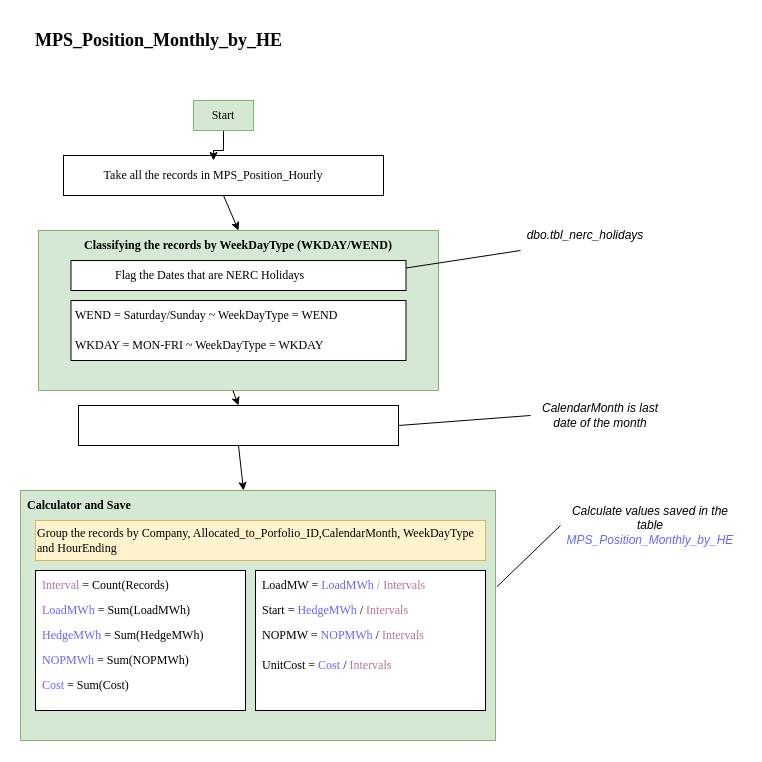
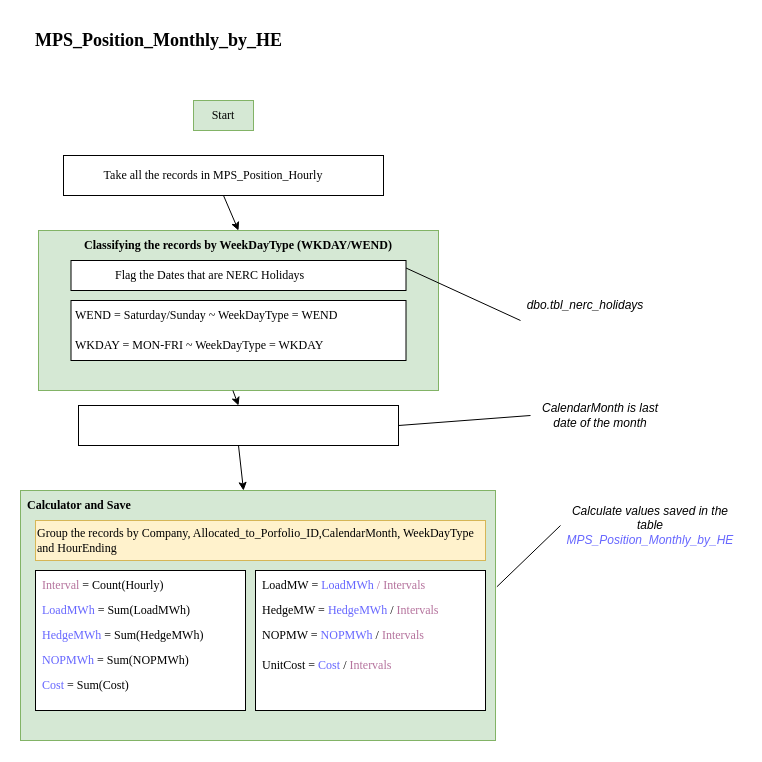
edge "Start" -> "Take all the records in MPS_Position_Hourly": removed
node "dbo.tbl_nerc_holidays": moved (586, 236) -> (586, 306)
node "Interval = Count(Records)": label "Interval = Count(Records)" -> "Interval = Count(Hourly)"
node "Start = HedgeMWh / Intervals": label "Start = HedgeMWh / Intervals" -> "HedgeMW = HedgeMWh / Intervals"
